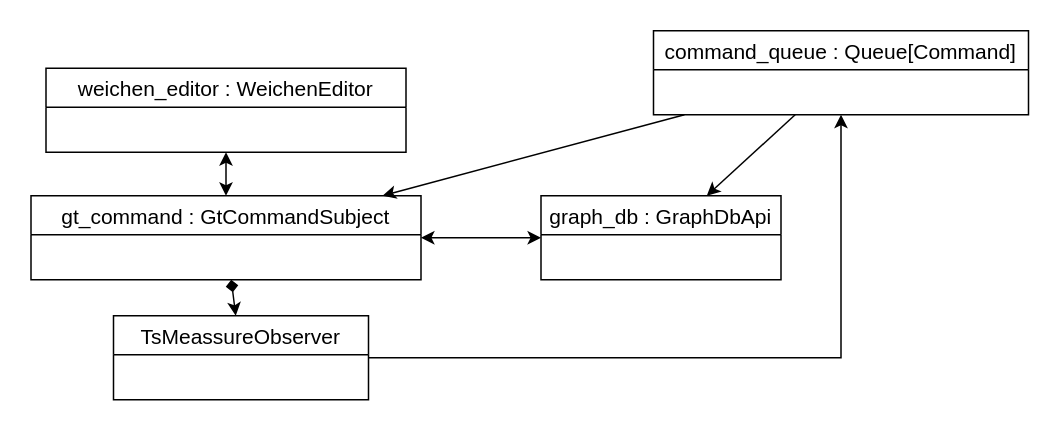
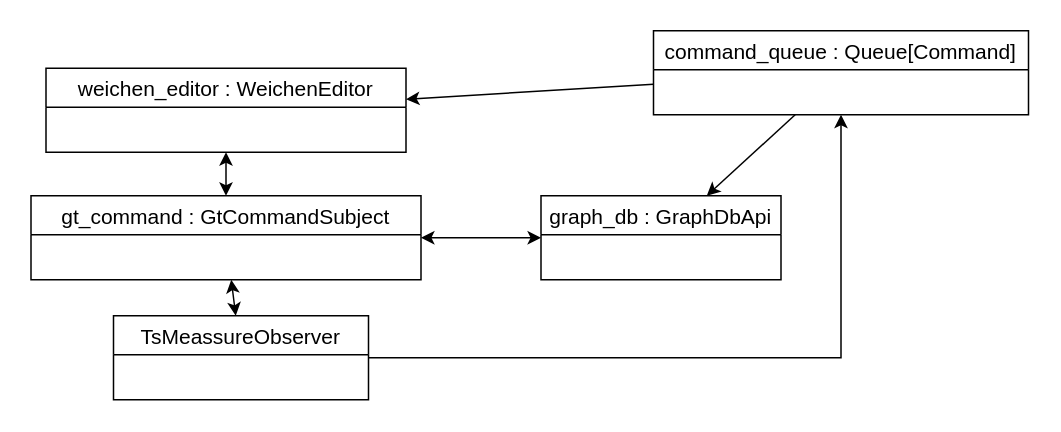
edge "command_queue : Queue[Command]" -> "gt_command : GtCommandSubject": now "command_queue : Queue[Command]" -> "weichen_editor : WeichenEditor"
edge "gt_command : GtCommandSubject" -- "TsMeassureObserver": arrowhead diamond -> classic
